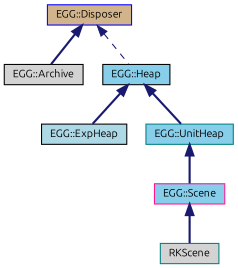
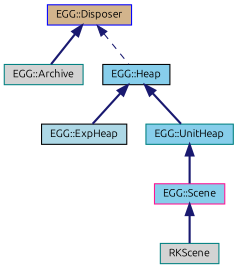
node "EGG::Archive": color black -> teal
